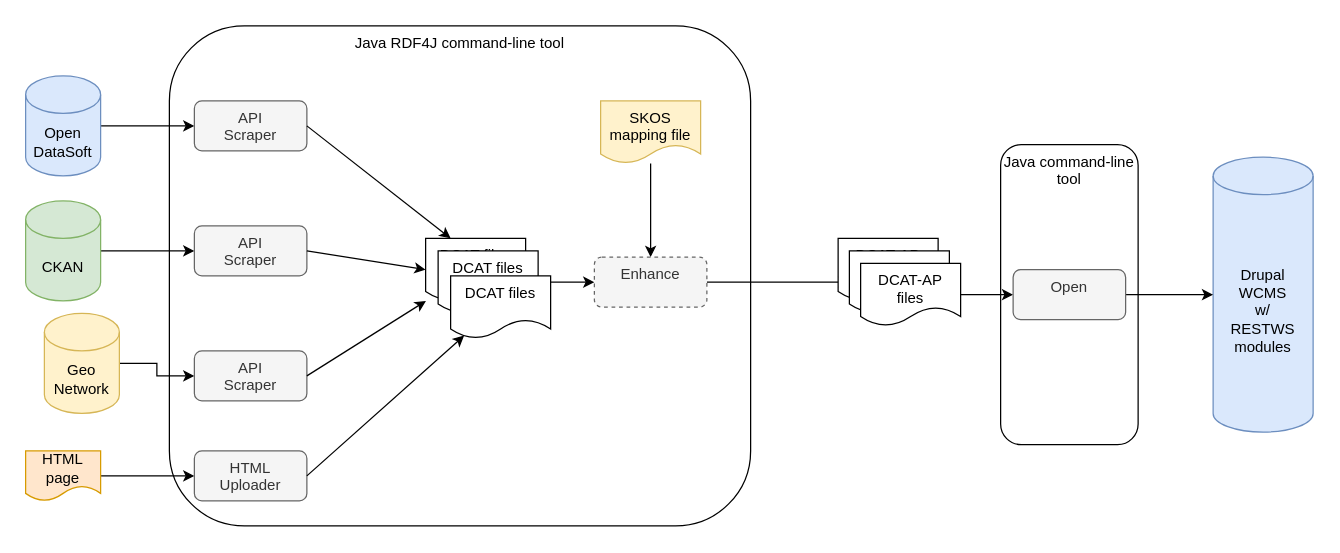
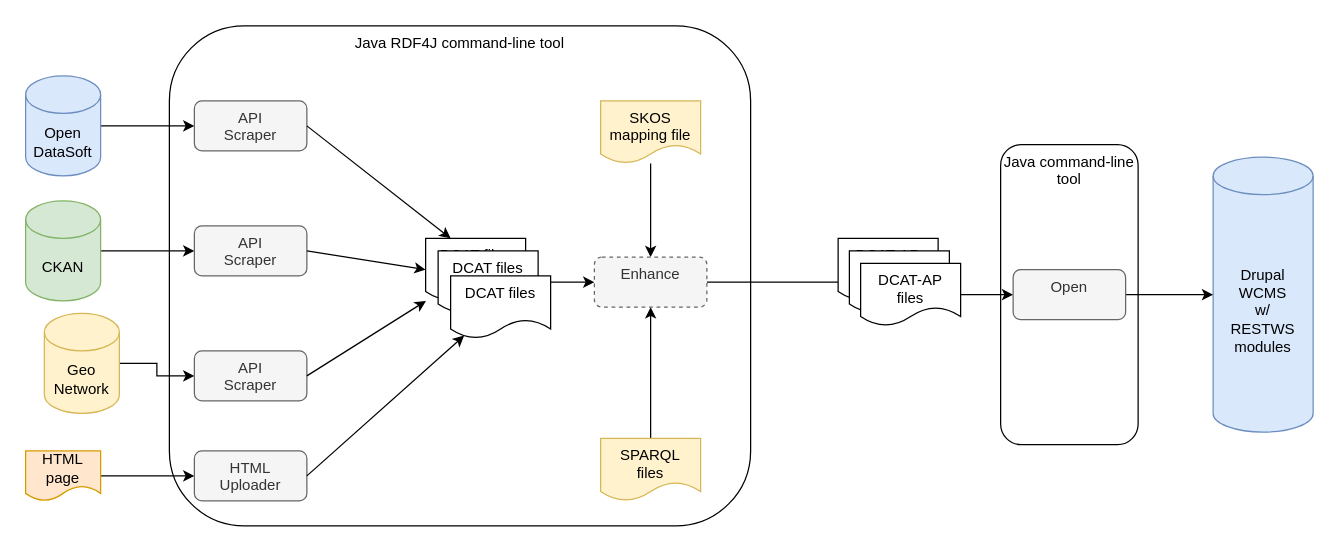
edge "SPARQL files" -> "Enhance": added
node "SPARQL files": added
